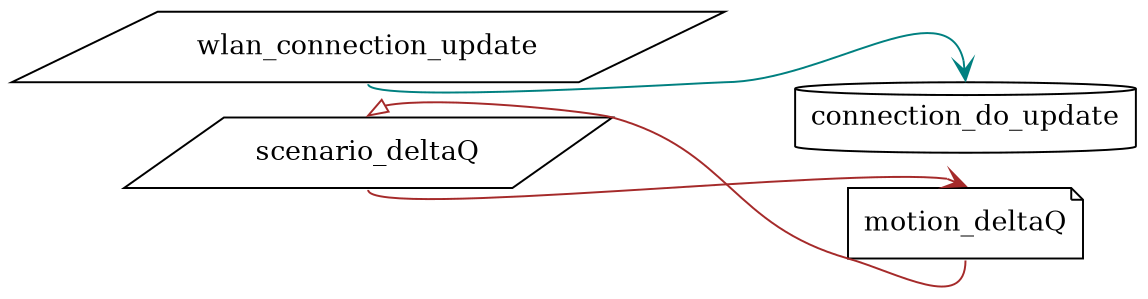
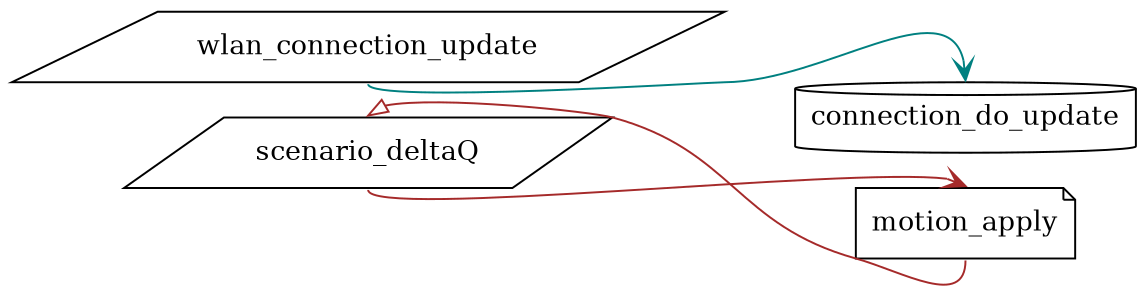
node "motion_deltaQ": label "motion_deltaQ" -> "motion_apply"
